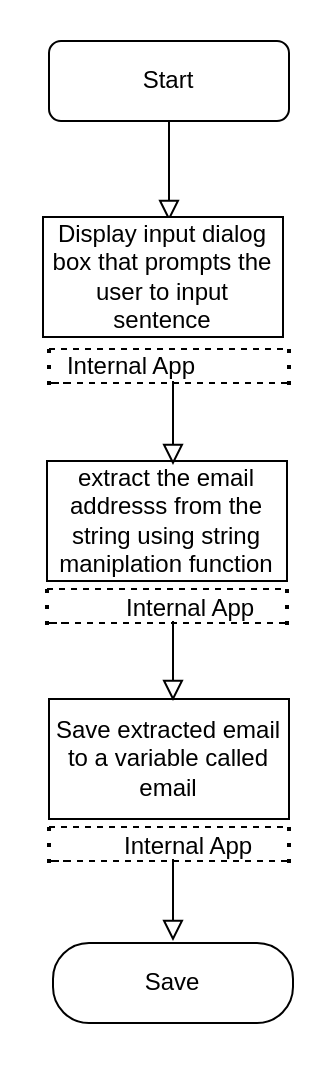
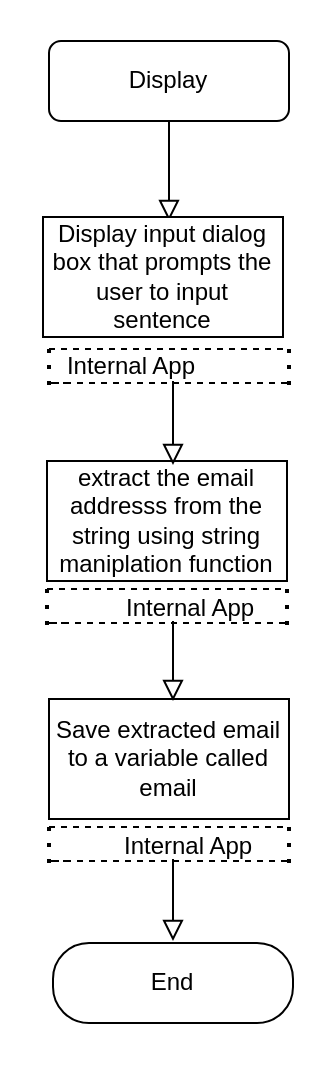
node "Start": label "Start" -> "Display"
node "Save": label "Save" -> "End"
